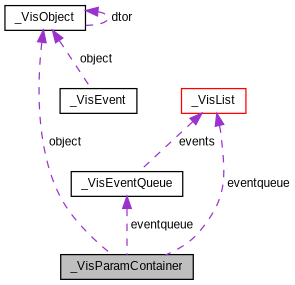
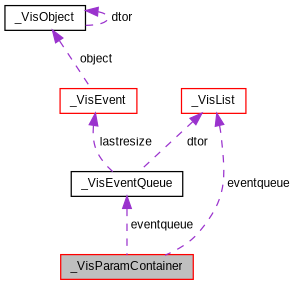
node "_VisEvent": color black -> red
edge "_VisEventQueue" -> "_VisList": label " events" -> " dtor"
edge "_VisEventQueue" -> "_VisEvent": added, label "lastresize"
edge "_VisParamContainer" -> "_VisObject": removed, label "object"
node "_VisParamContainer": color black -> red
